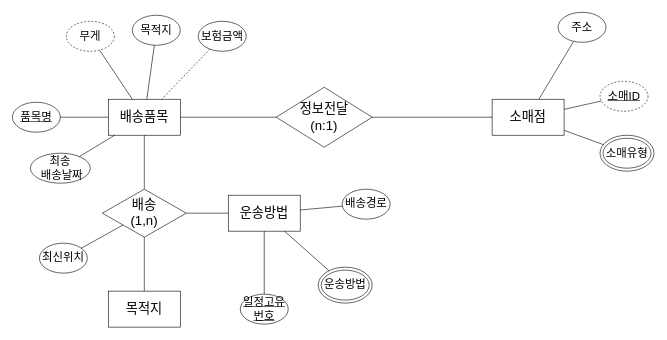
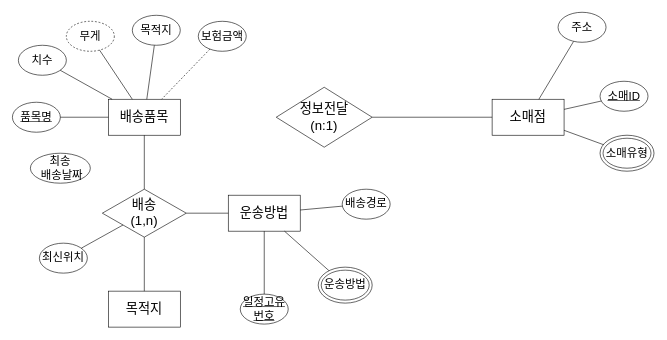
node "치수": added
edge "치수" -- "배송품목": added
node "소매ID": style dashed -> solid
edge "배송품목" -- "정보전달 (n:1)": removed
edge "배송품목" -- "최송 배송날짜": removed
